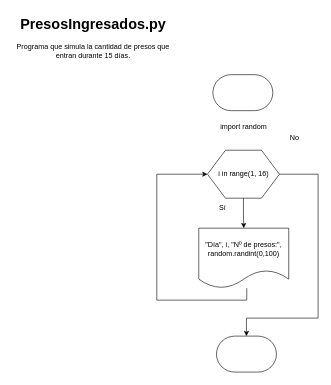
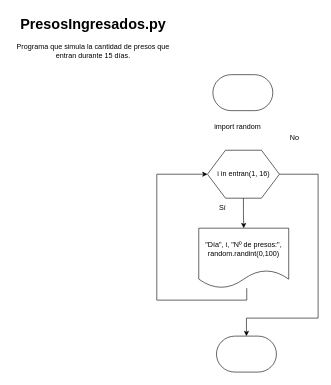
node "import random": moved (244, 127) -> (238, 127)
node "i in range(1, 16)": label "i in range(1, 16)" -> "i in entran(1, 16)"
